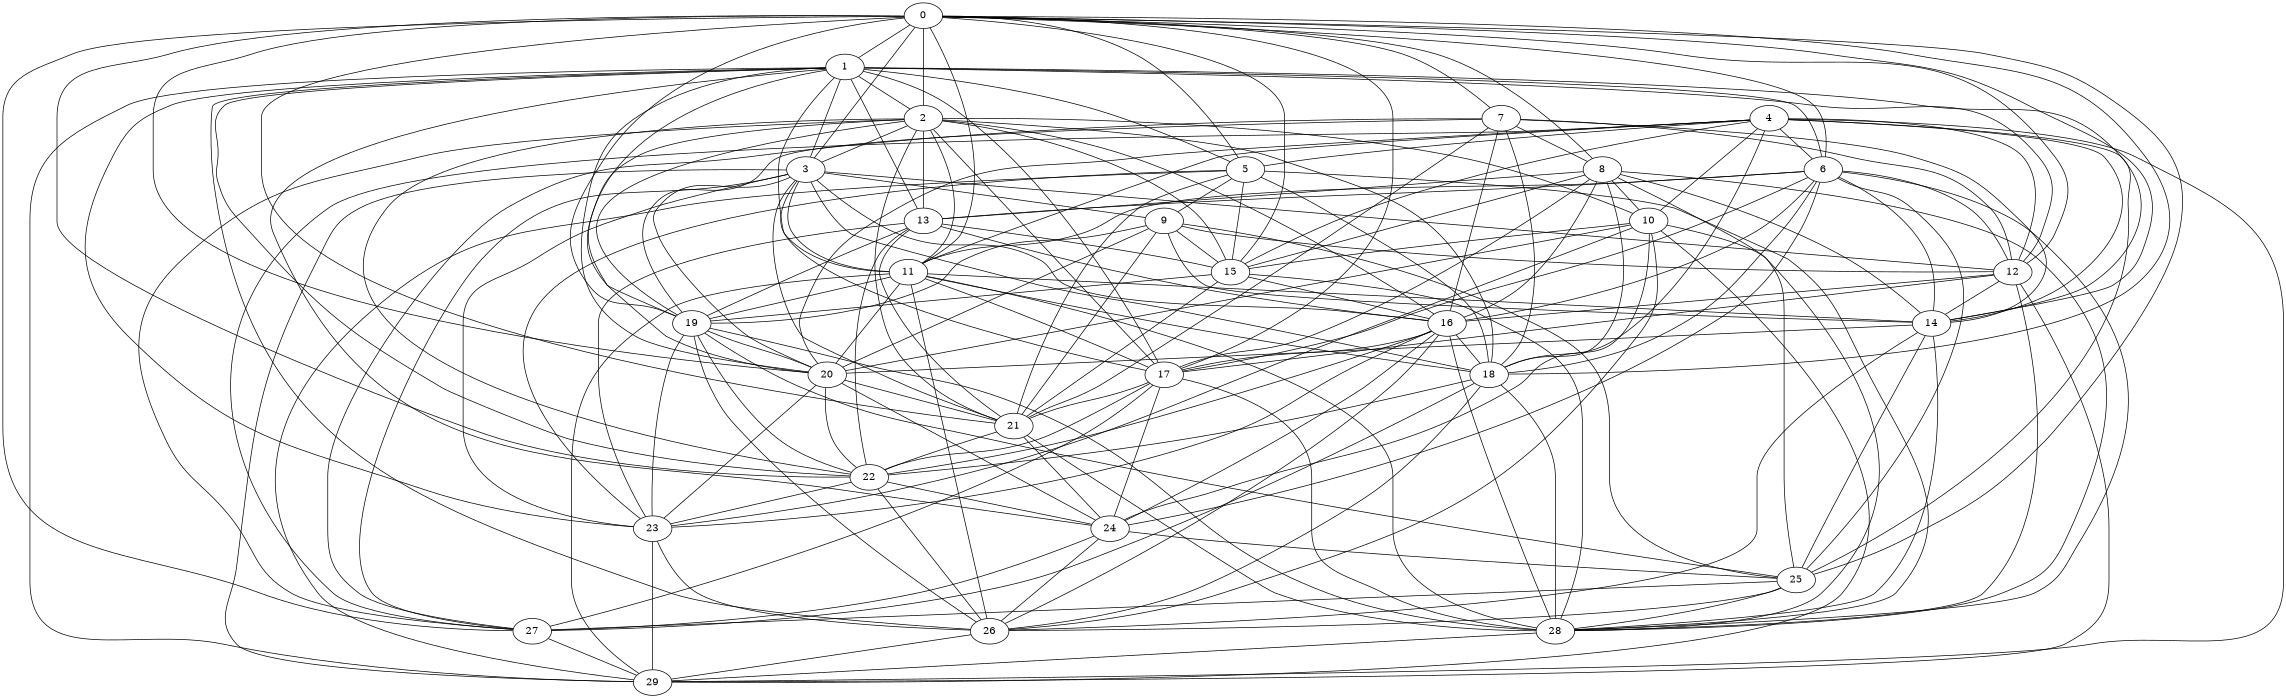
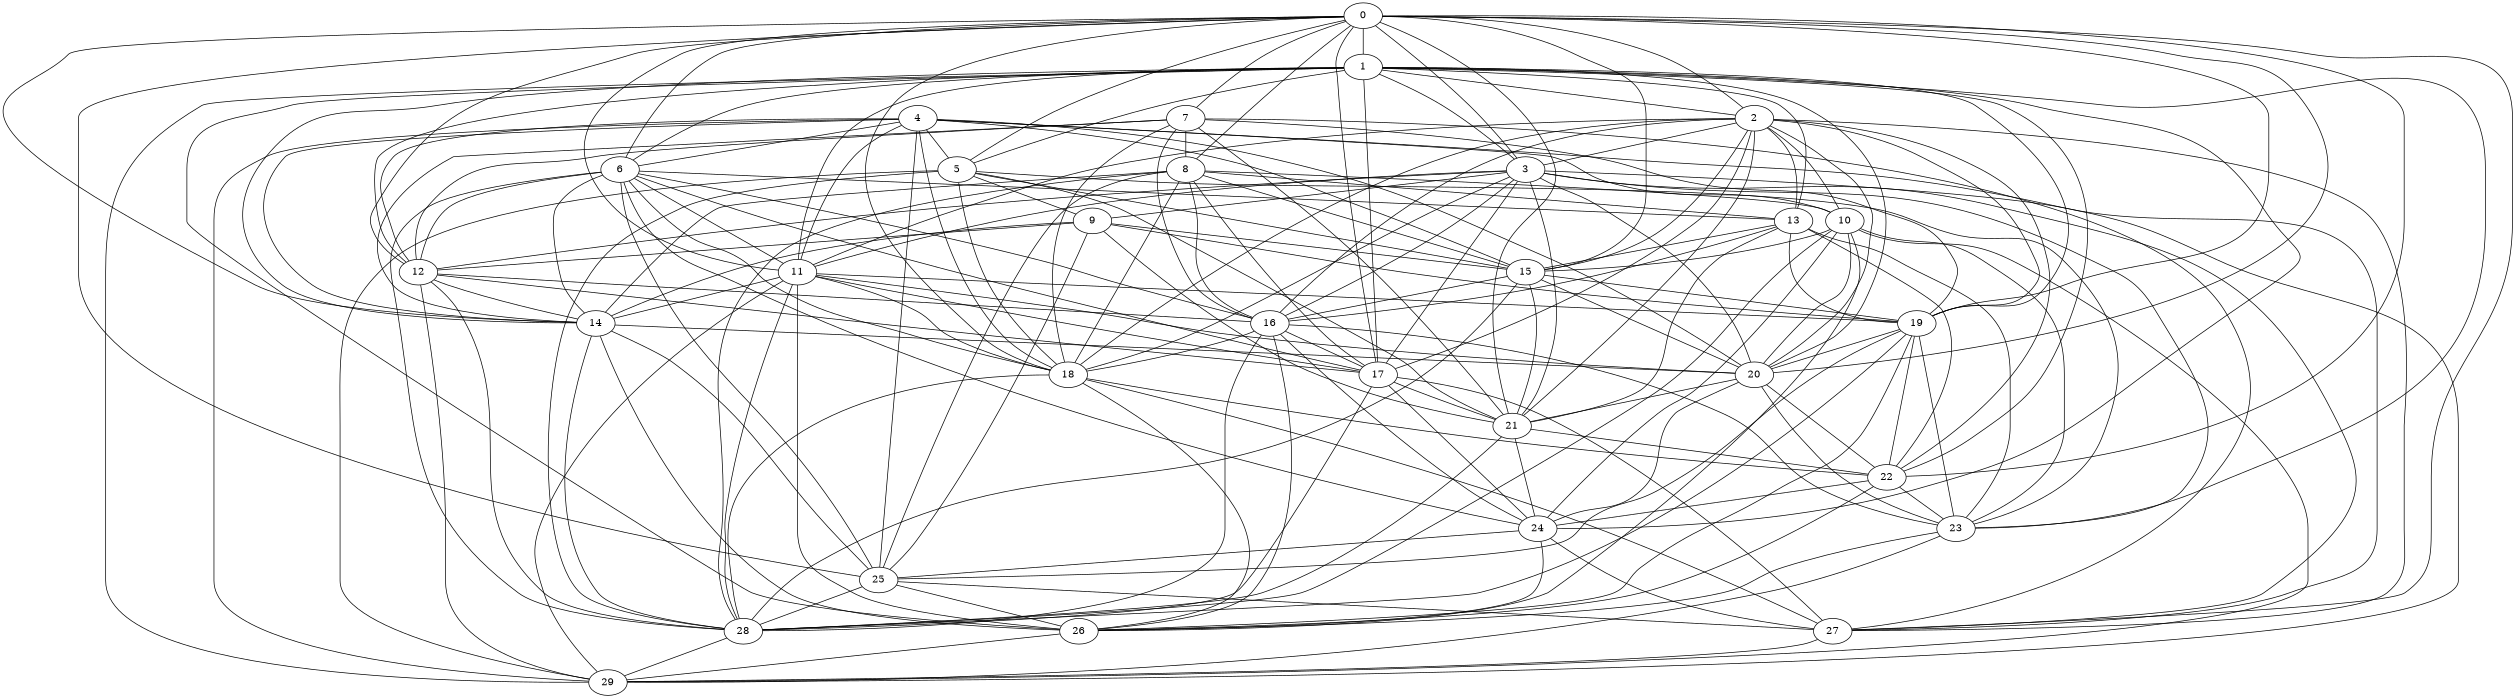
edge "9" -- "20": now "15" -- "20"
edge "16" -- "22": removed
edge "17" -- "22": removed
